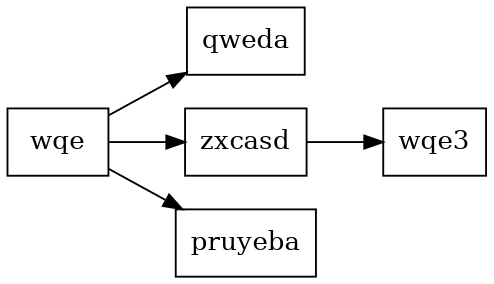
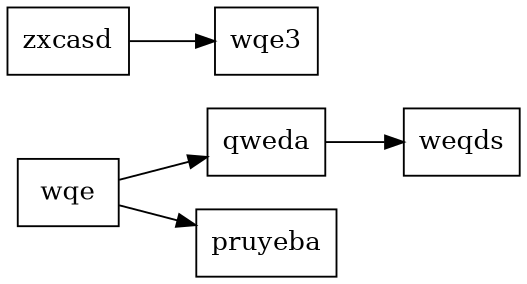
edge "wqe" -> "zxcasd": removed
node "weqds": added
